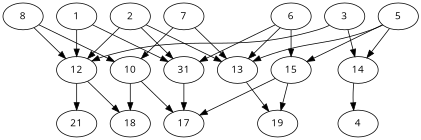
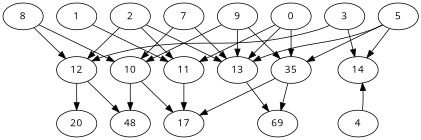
node "9": added
node "6": label "6" -> "0"
edge "1" -> "12": removed
node "31": label "31" -> "11"
node "15": label "15" -> "35"
edge "14" -> "4": reversed
node "21": label "21" -> "20"
node "18": label "18" -> "48"
node "19": label "19" -> "69"
